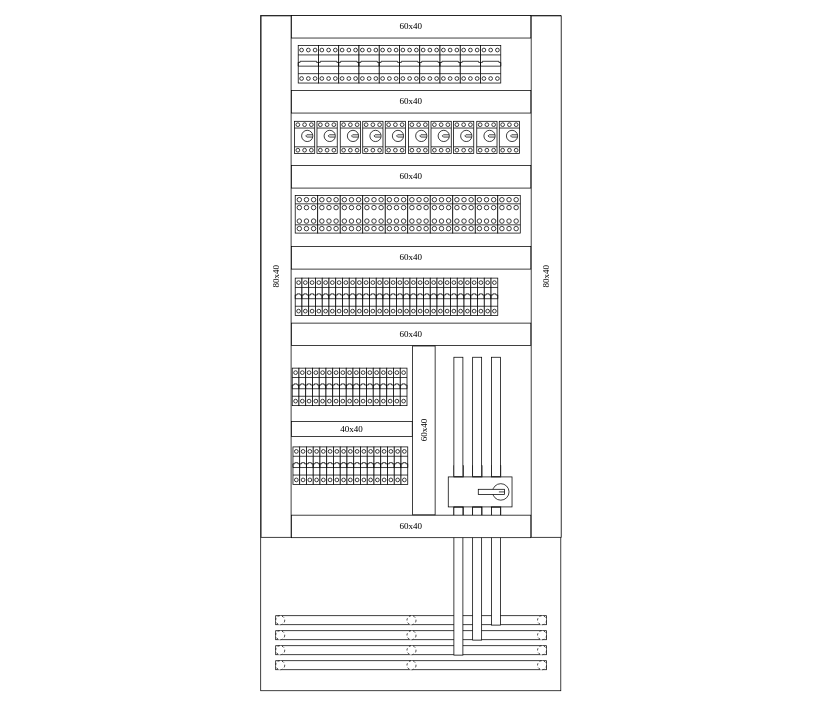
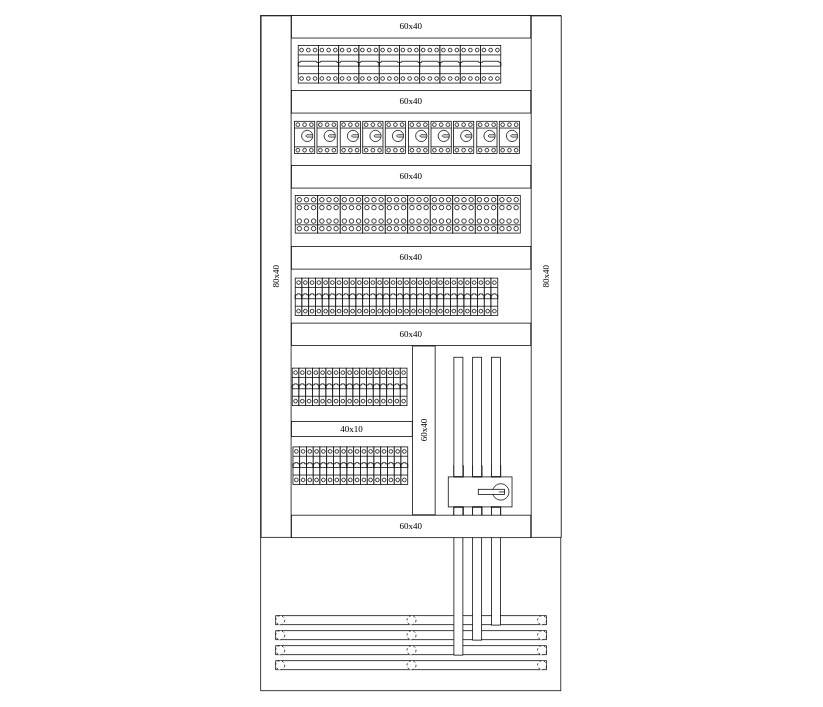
node "40x40": label "40x40" -> "40x10"
